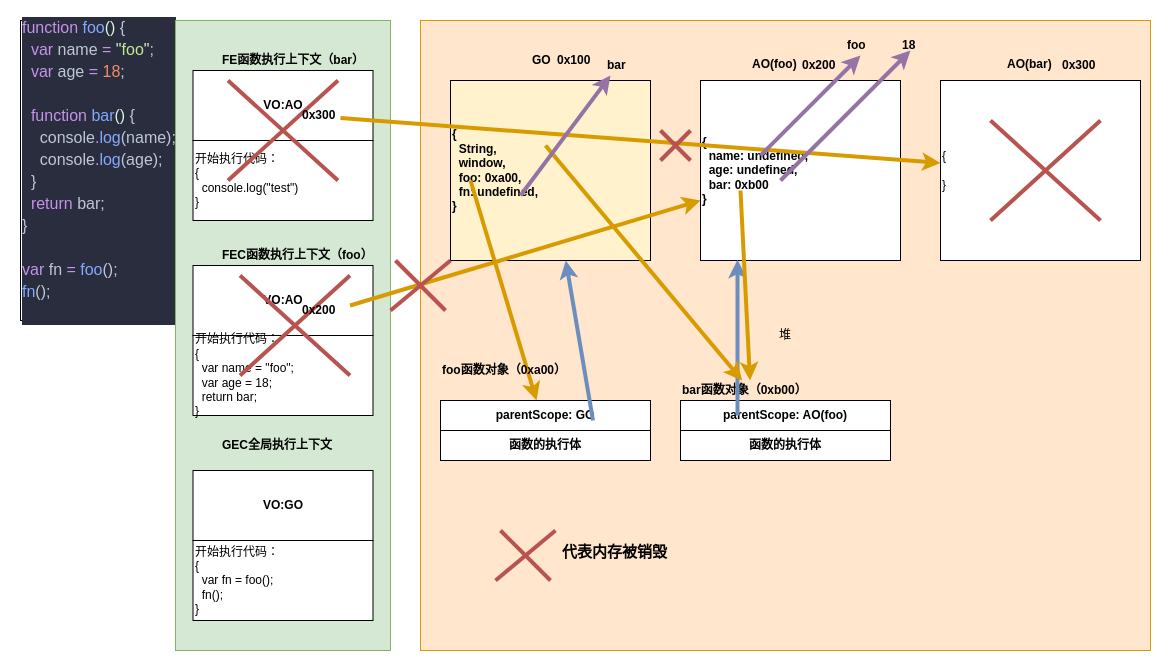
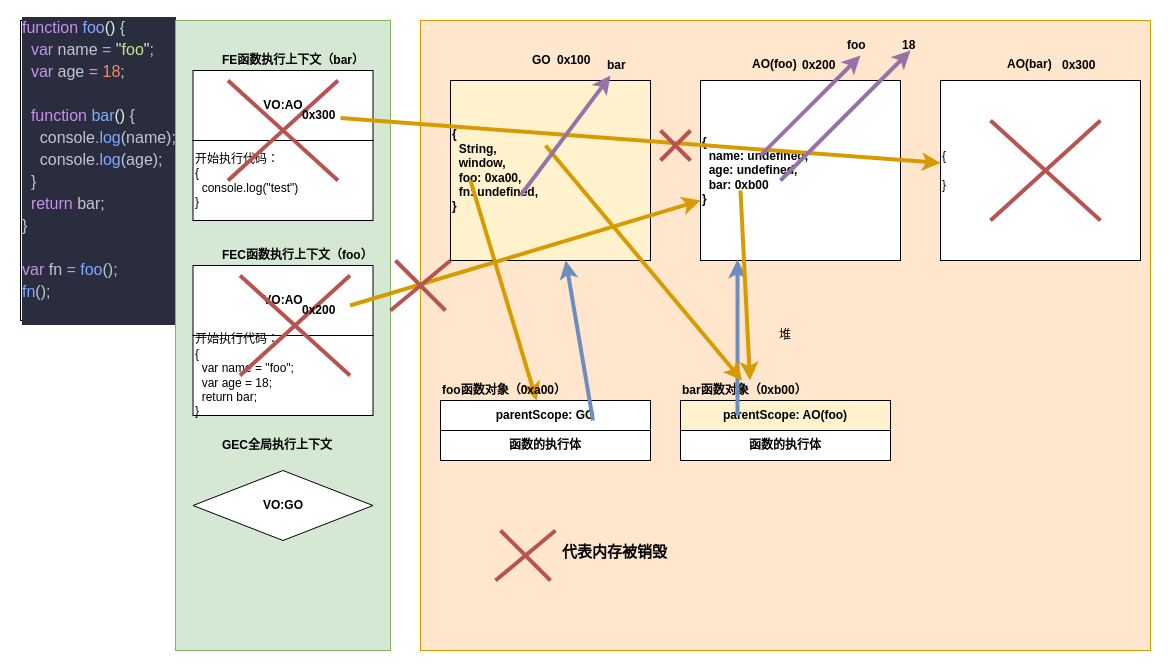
node "foo函数对象（0xa00）": moved (511, 371) -> (511, 391)
node "parentScope: AO(foo)": fillcolor #ffffff -> #fff2cc
node "VO:GO": shape rectangle -> diamond
node "开始执行代码： { var fn = foo(); fn(); }": removed
